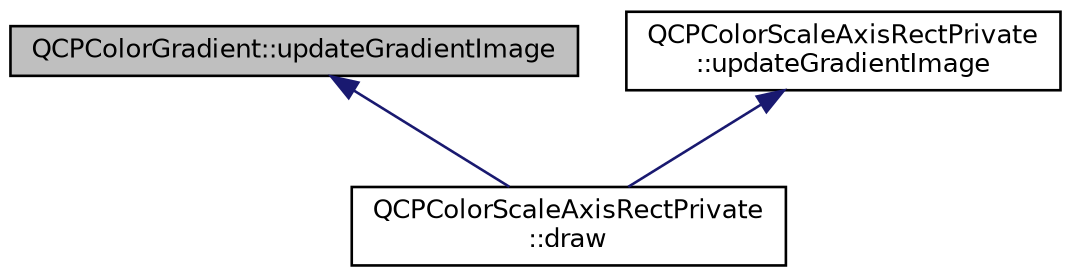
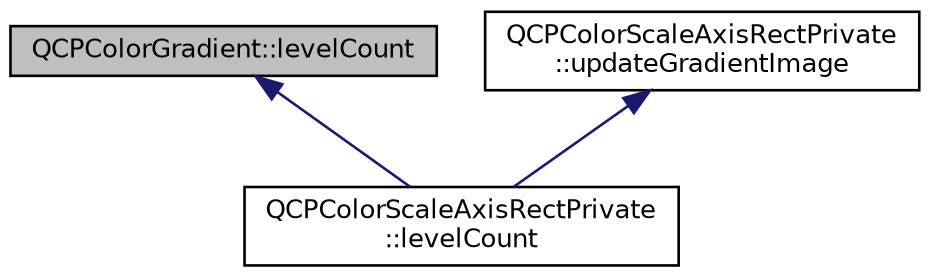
node "QCPColorGradient::updateGradientImage": label "QCPColorGradient::updateGradientImage" -> "QCPColorGradient::levelCount"
node "QCPColorScaleAxisRectPrivate ::draw": label "QCPColorScaleAxisRectPrivate ::draw" -> "QCPColorScaleAxisRectPrivate ::levelCount"
